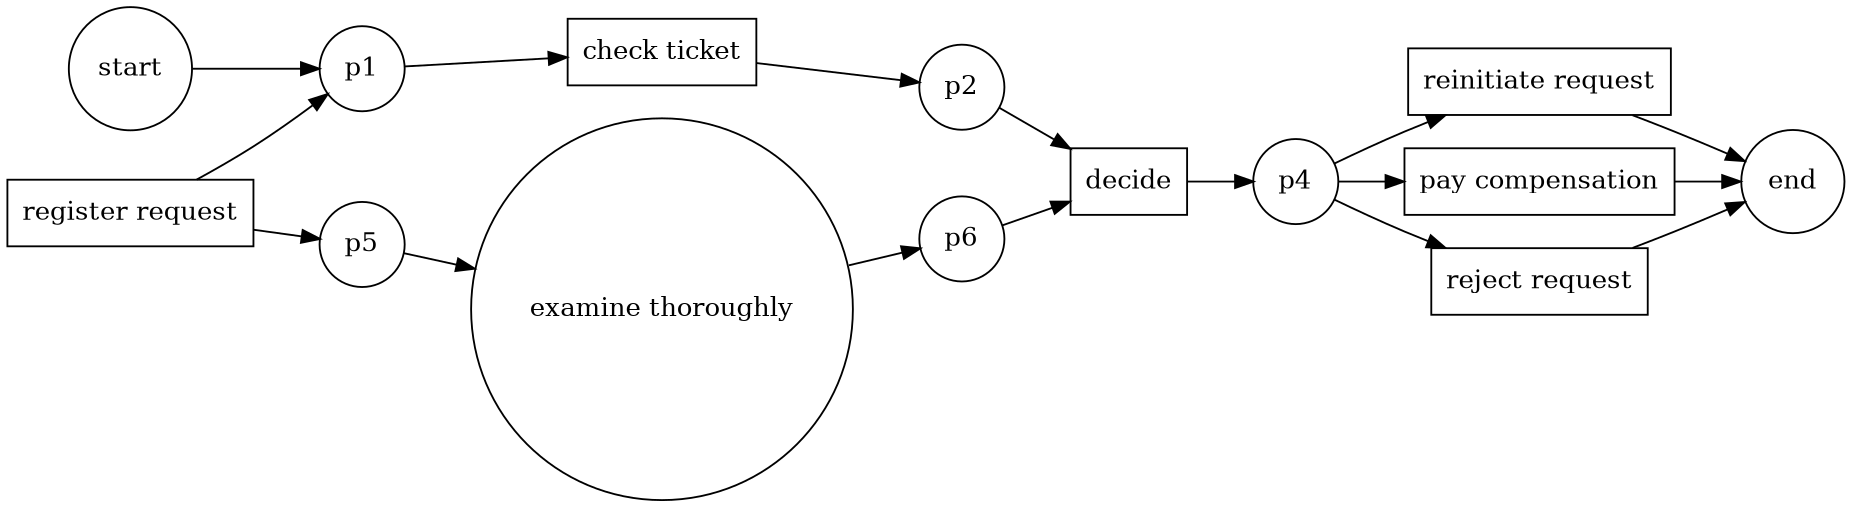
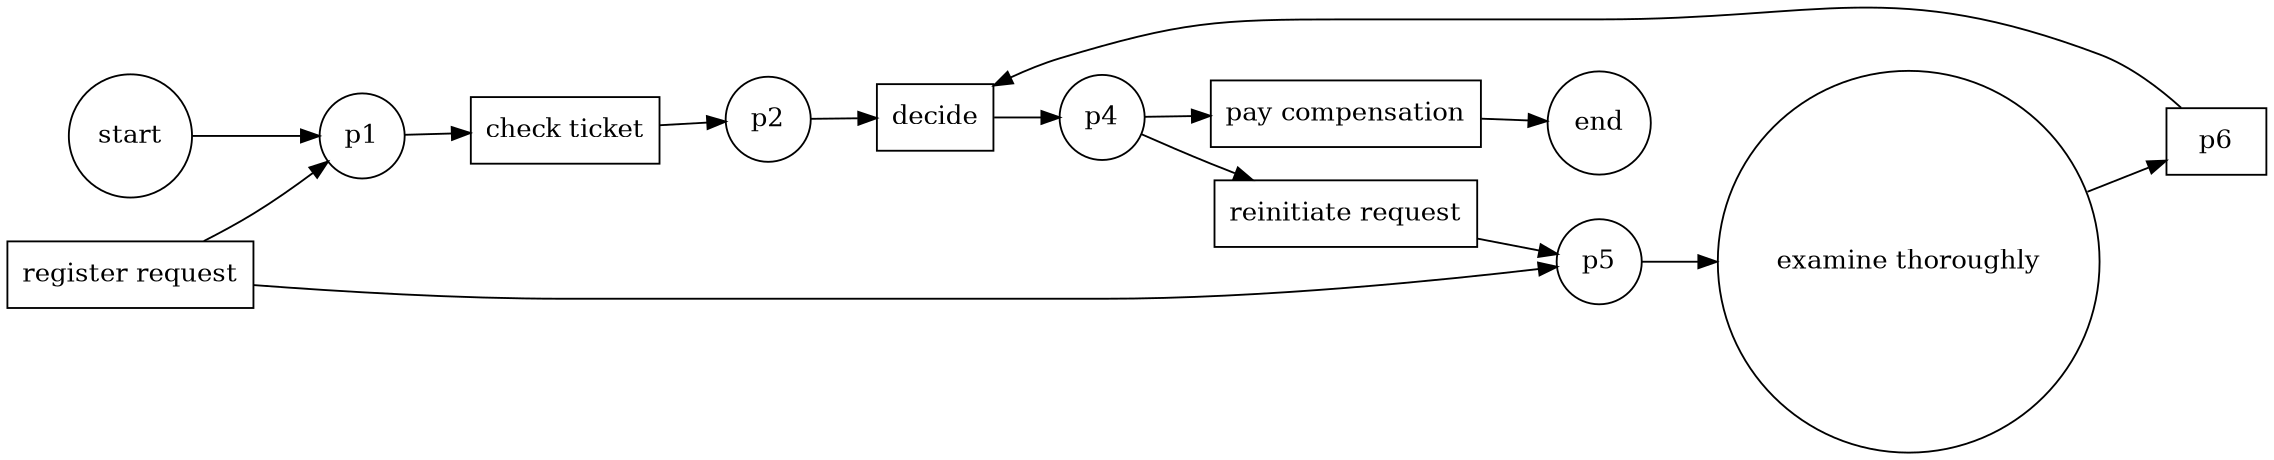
edge "reinitiate request" -> "end": now "reinitiate request" -> "p5"
node "p6": shape circle -> box
node "reject request": removed
